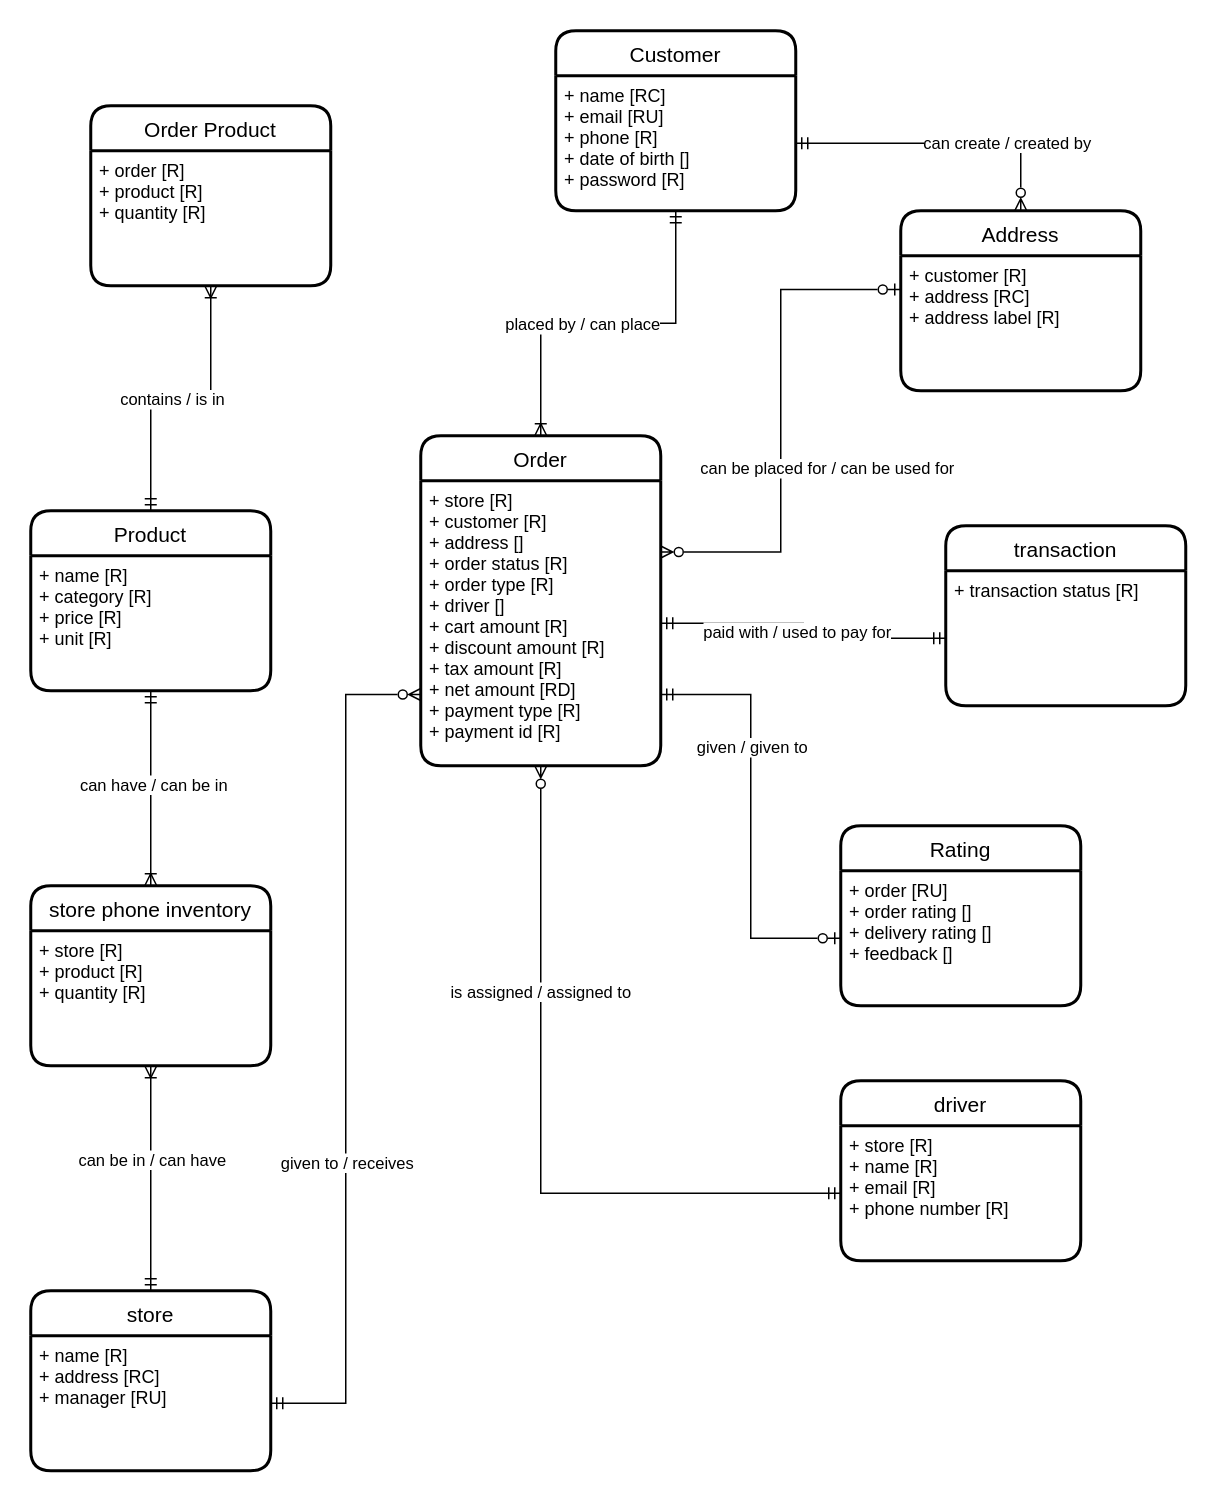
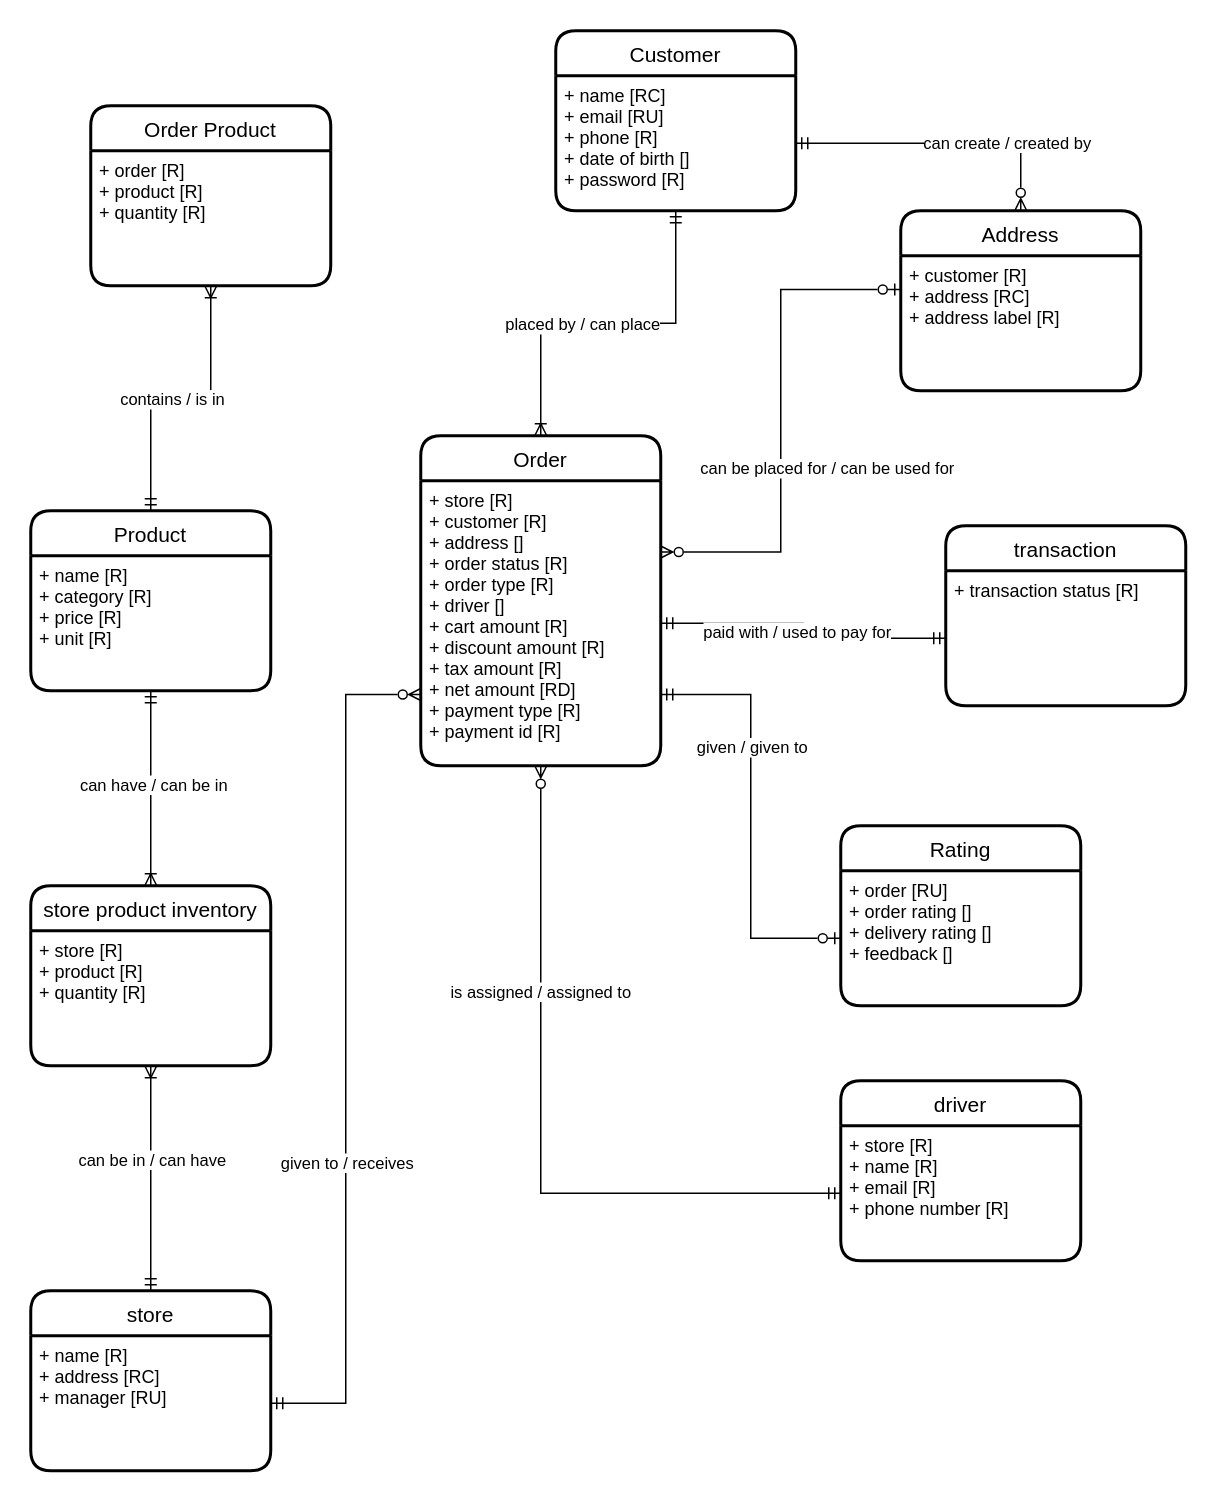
node "store phone inventory": label "store phone inventory" -> "store product inventory"
